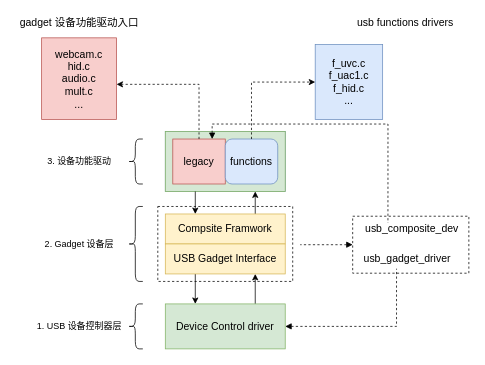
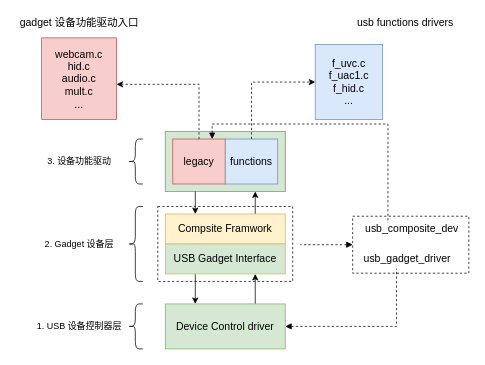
node "functions": shape rounded rectangle -> rectangle
node "USB Gadget Interface": fillcolor #fff2cc -> #d5e8d4
